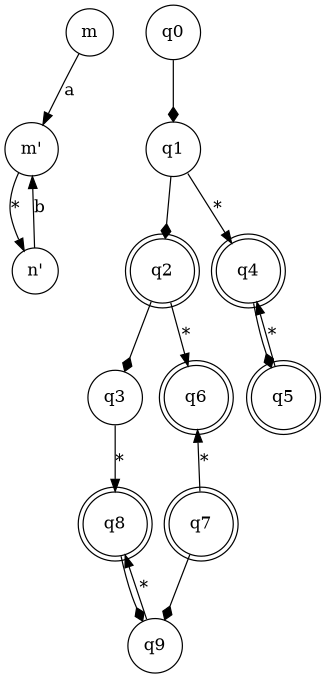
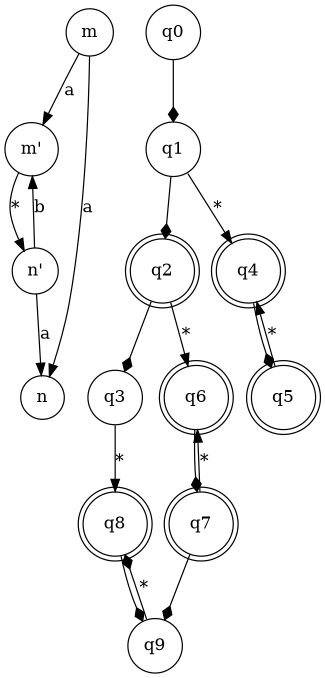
node "n": added
edge "q6" -> "q7": added
edge "q9" -> "q8": arrowhead normal -> diamond
